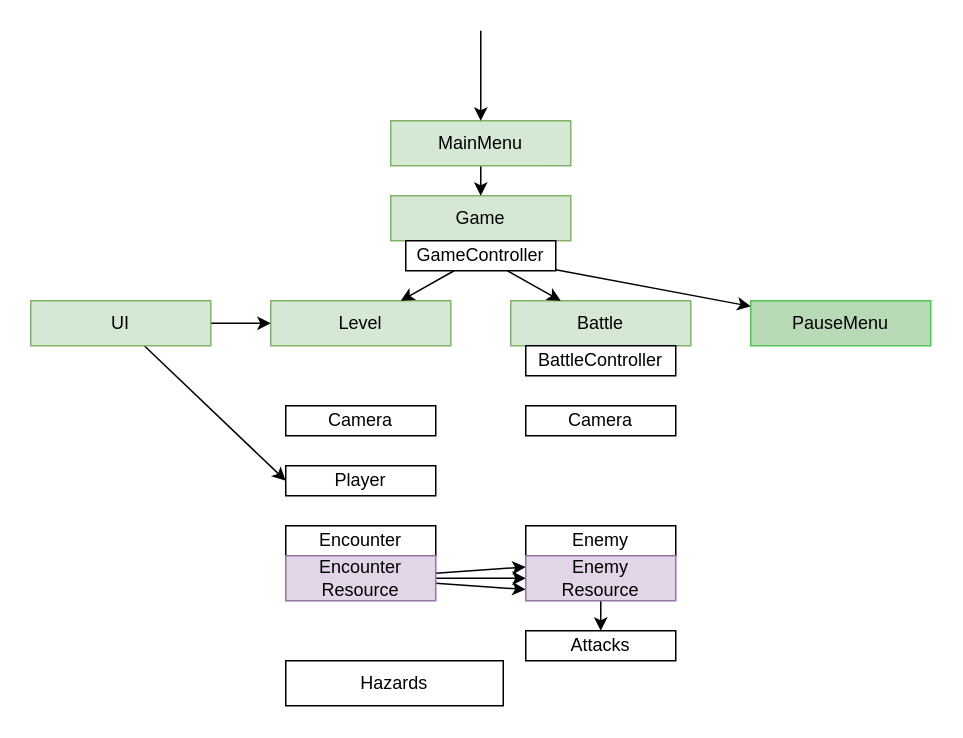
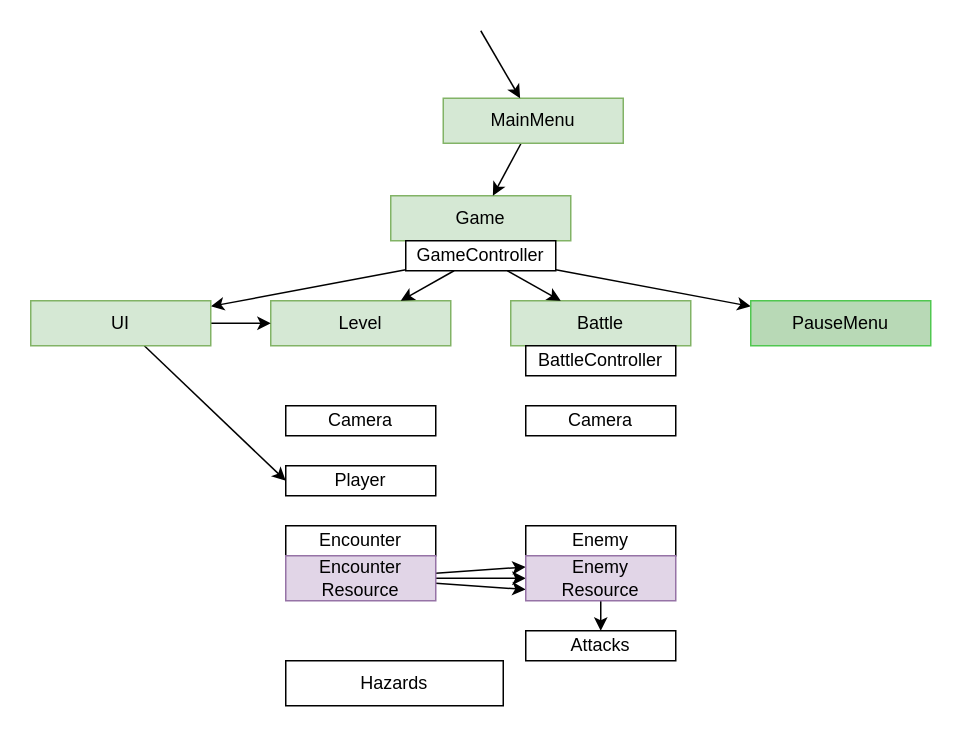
node "MainMenu": moved (481, 143) -> (533, 121)
edge "GameController" -> "UI": added
